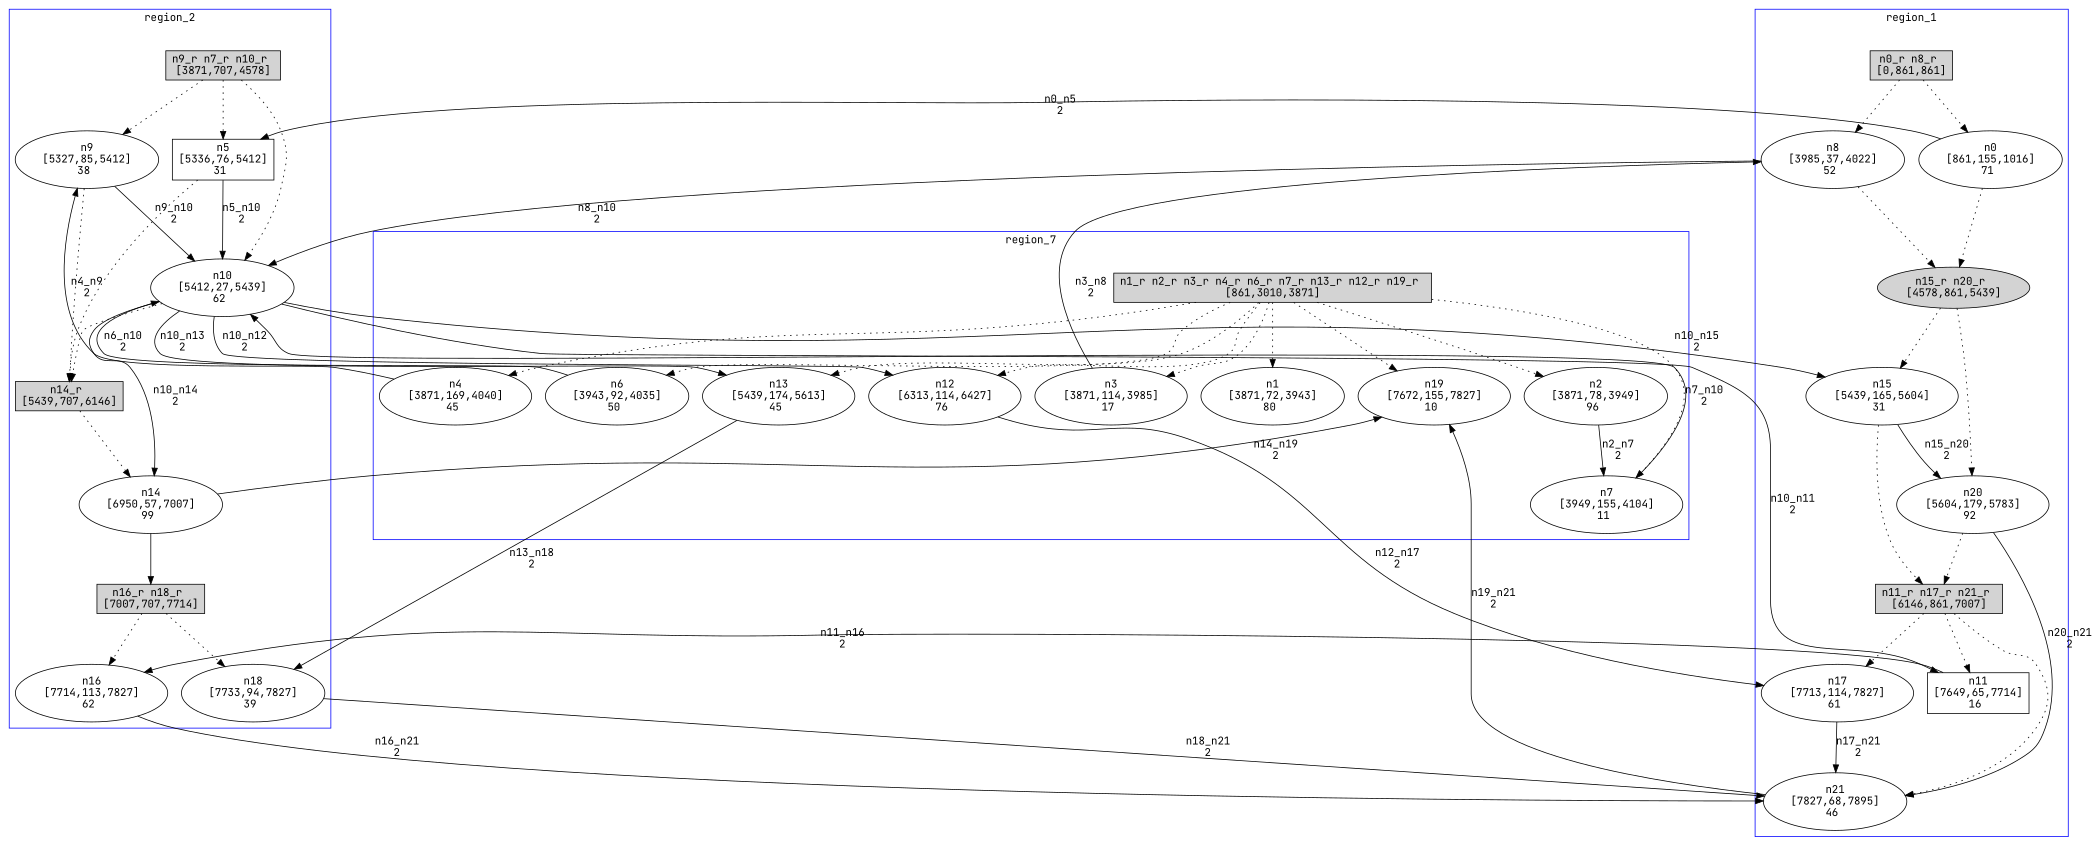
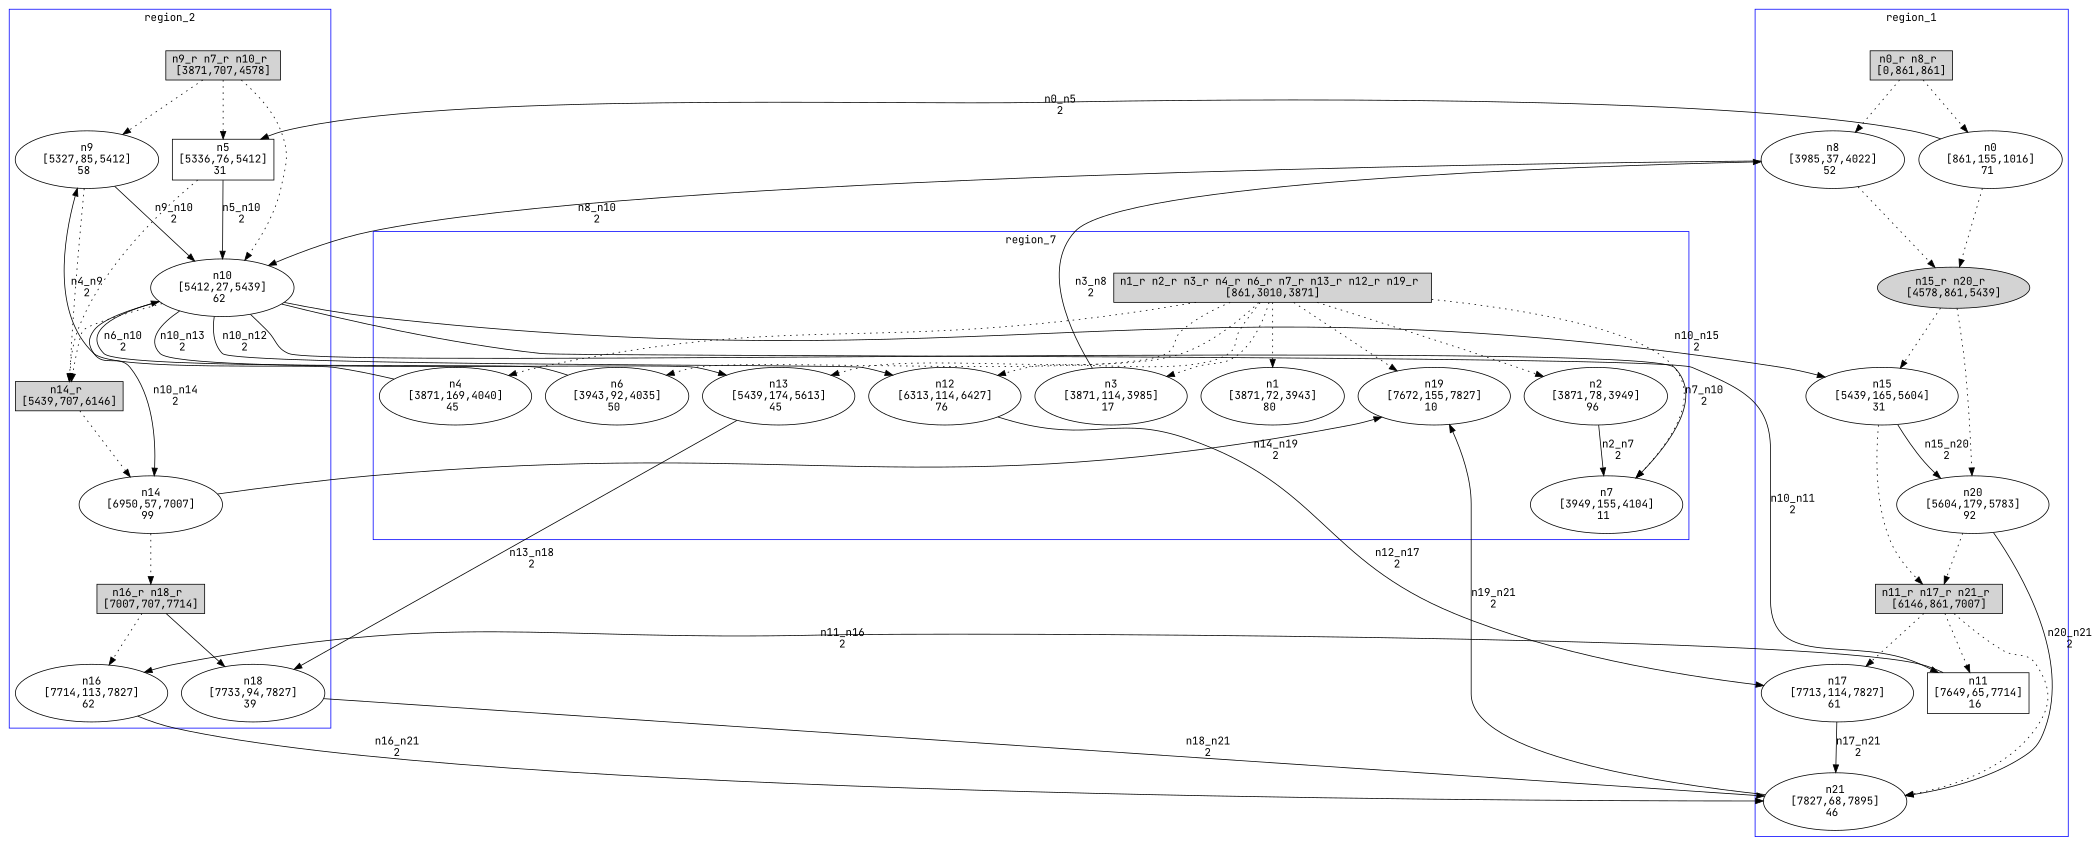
node "n9 [5327,85,5412] 38": label "n9 [5327,85,5412] 38" -> "n9 [5327,85,5412] 58"
edge "n7 [3949,155,4104] 11" -> "n10 [5412,27,5439] 62": reversed
edge "n14 [6950,57,7007] 99" -> "n16_r n18_r [7007,707,7714]": style solid -> dotted
edge "n16_r n18_r [7007,707,7714]" -> "n18 [7733,94,7827] 39": style dotted -> solid
